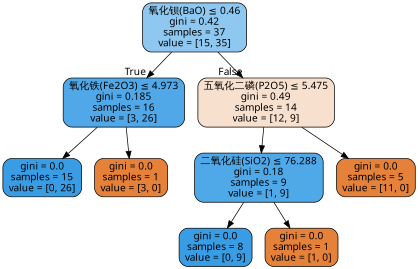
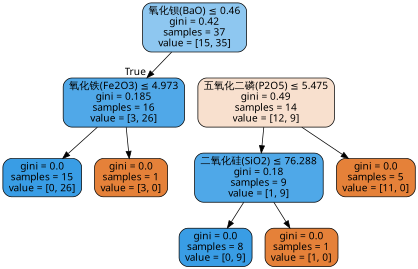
edge "氧化钡(BaO) ≤ 0.46" -> "五氧化二磷(P2O5) ≤ 5.475": removed
